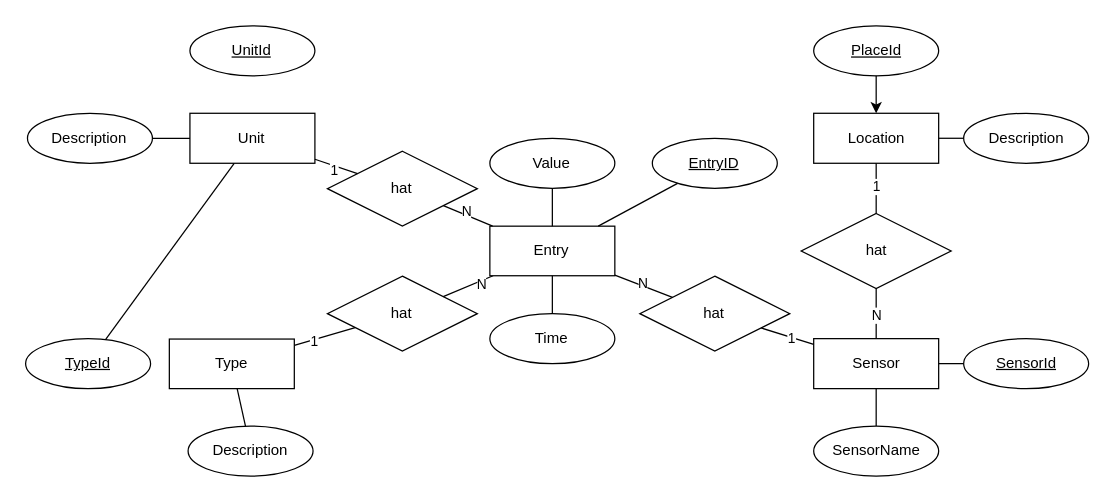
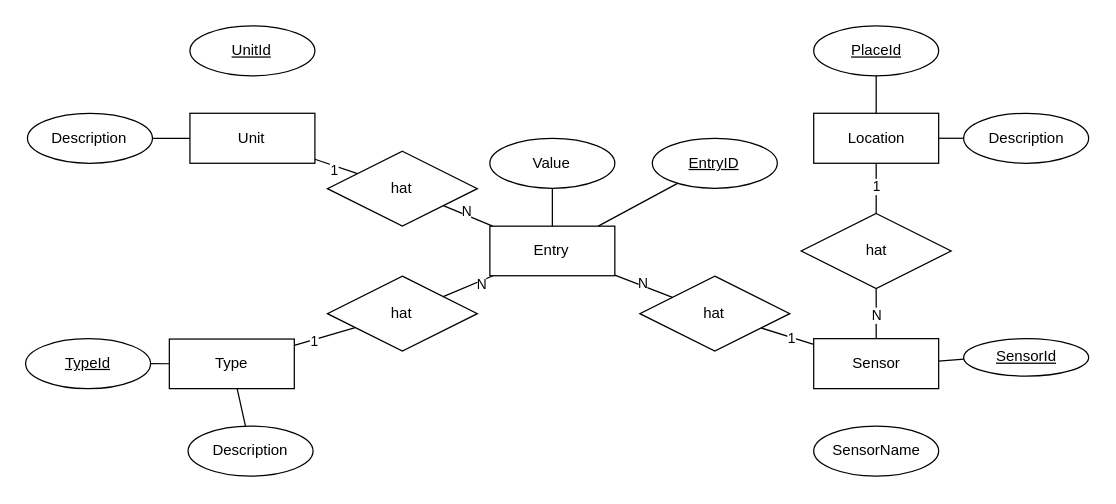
edge "PlaceId" -> "Location": arrowhead classic -> none
edge "Unit" -- "TypeId": now "Type" -- "TypeId"
edge "Entry" -- "Time": removed
node "Time": removed
node "SensorId": size 125x50 -> 125x38
edge "Sensor" -- "SensorName": removed
